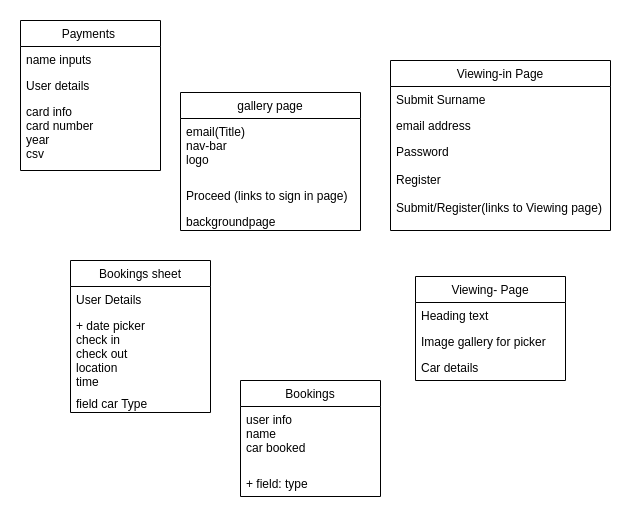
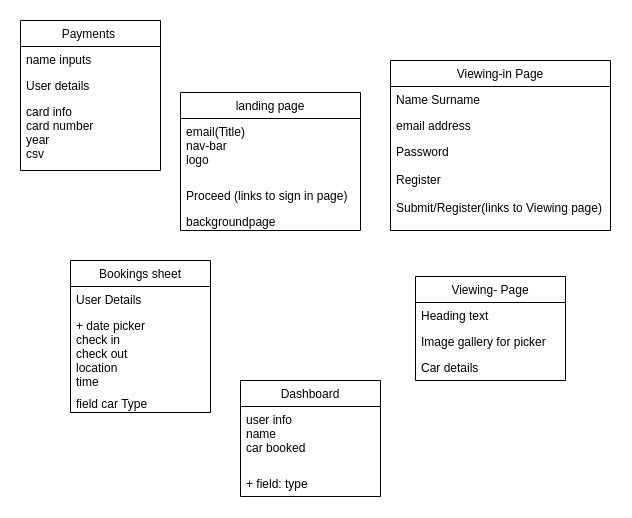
node "Submit Surname": label "Submit Surname" -> "Name Surname"
node "gallery page": label "gallery page" -> "landing page"
node "Bookings": label "Bookings" -> "Dashboard"
